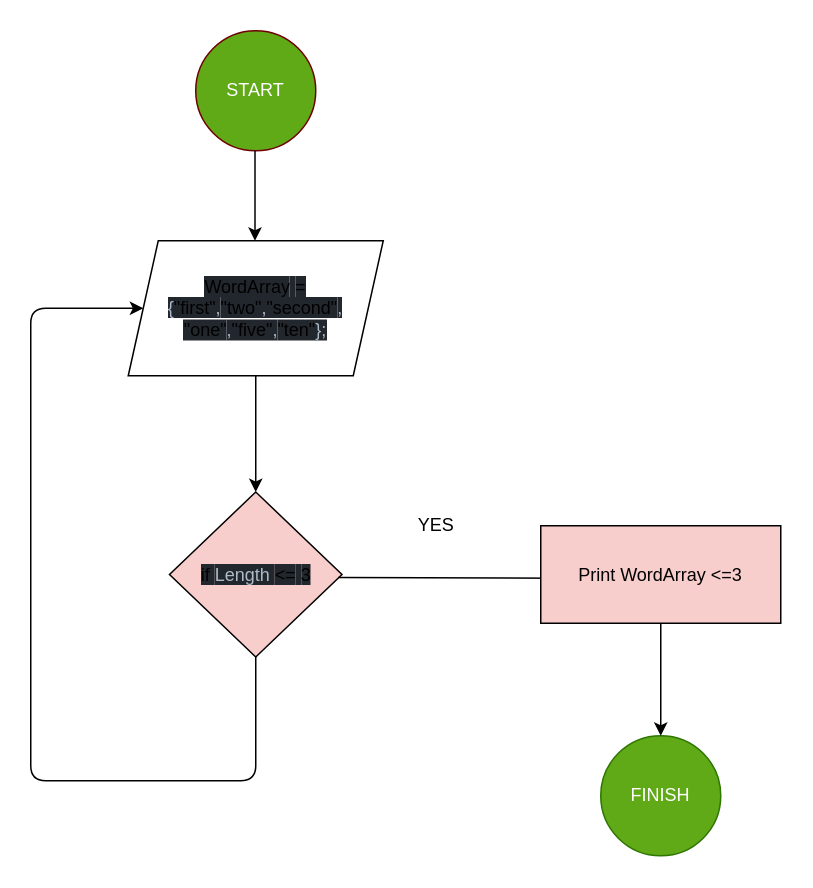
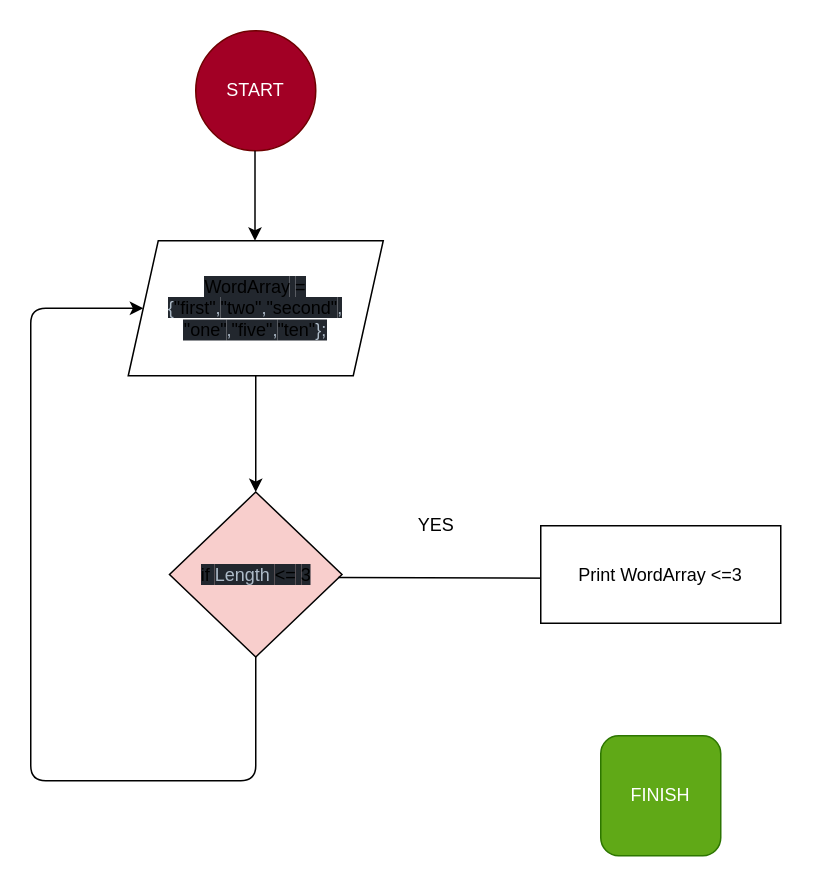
node "START": fillcolor #60a917 -> #a20025
node "Print WordArray <=3": fillcolor #f8cecc -> #ffffff
edge "Print WordArray <=3" -> "FINISH": removed
node "FINISH": shape ellipse -> rounded rectangle
